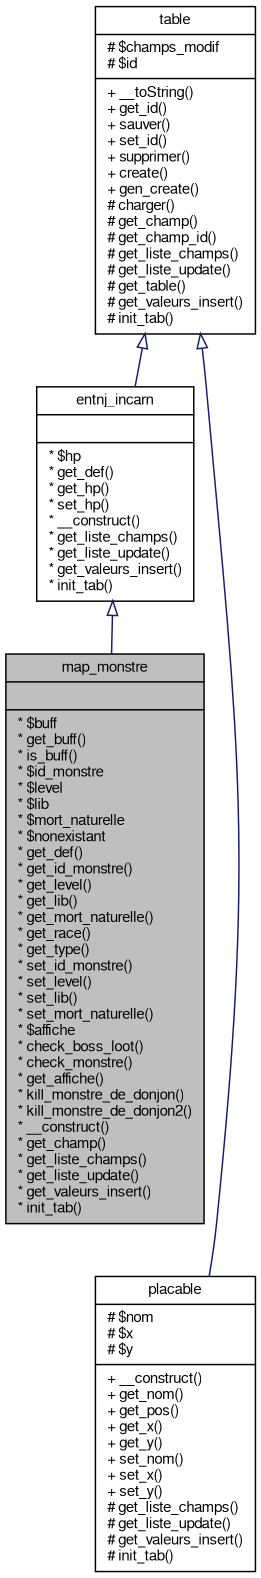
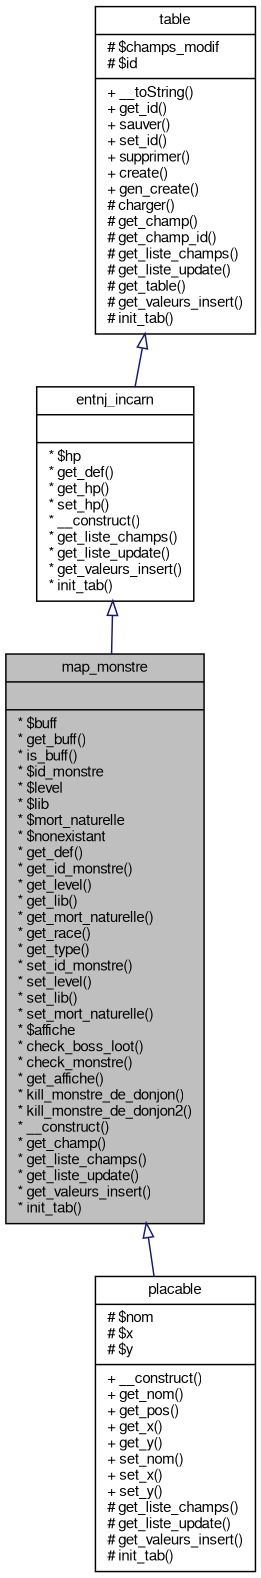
edge "placable" -> "table": now "placable" -> "map_monstre"
